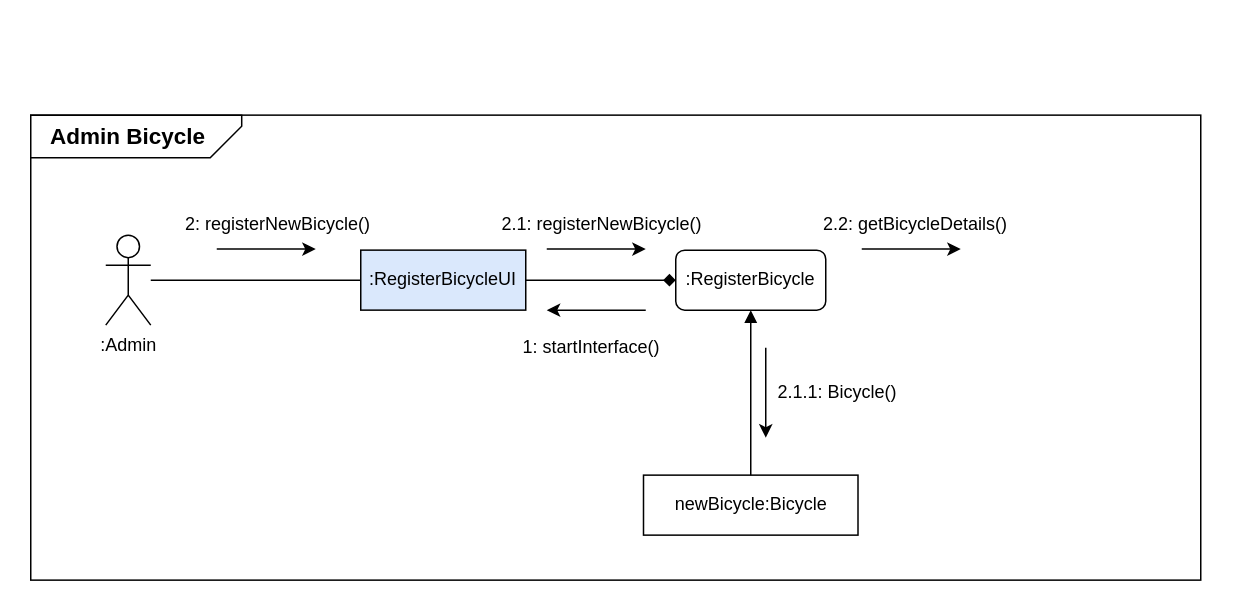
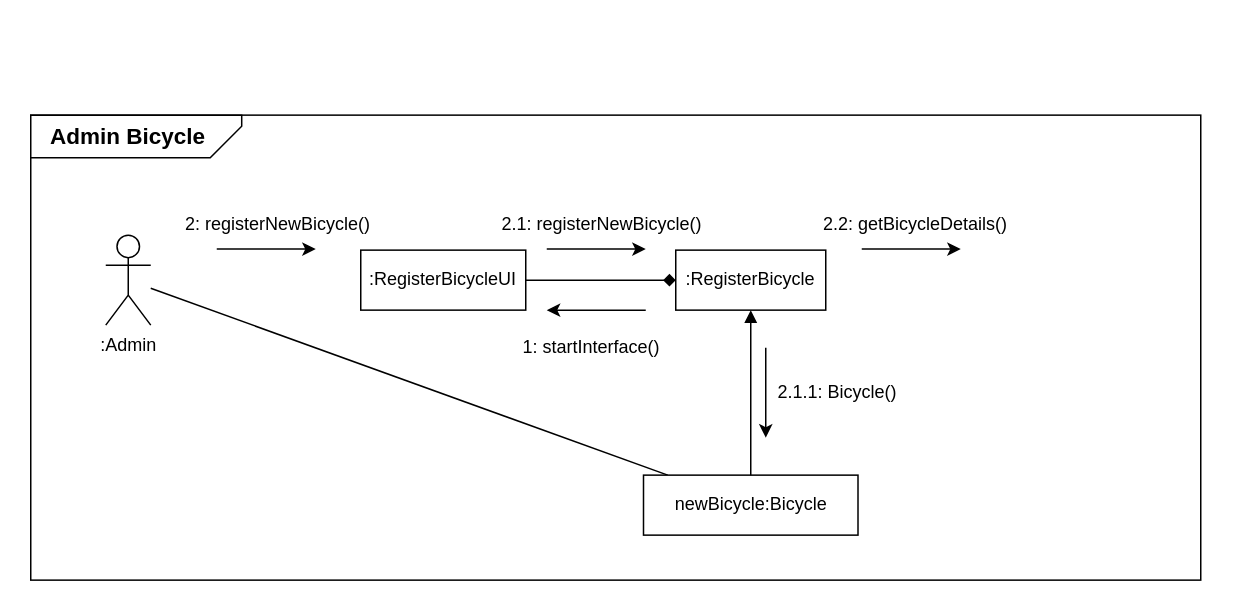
edge ":Admin" -- ":RegisterBicycleUI": now ":Admin" -- "newBicycle:Bicycle"
node ":RegisterBicycleUI": fillcolor #dae8fc -> #ffffff
node ":RegisterBicycle": shape rounded rectangle -> rectangle
